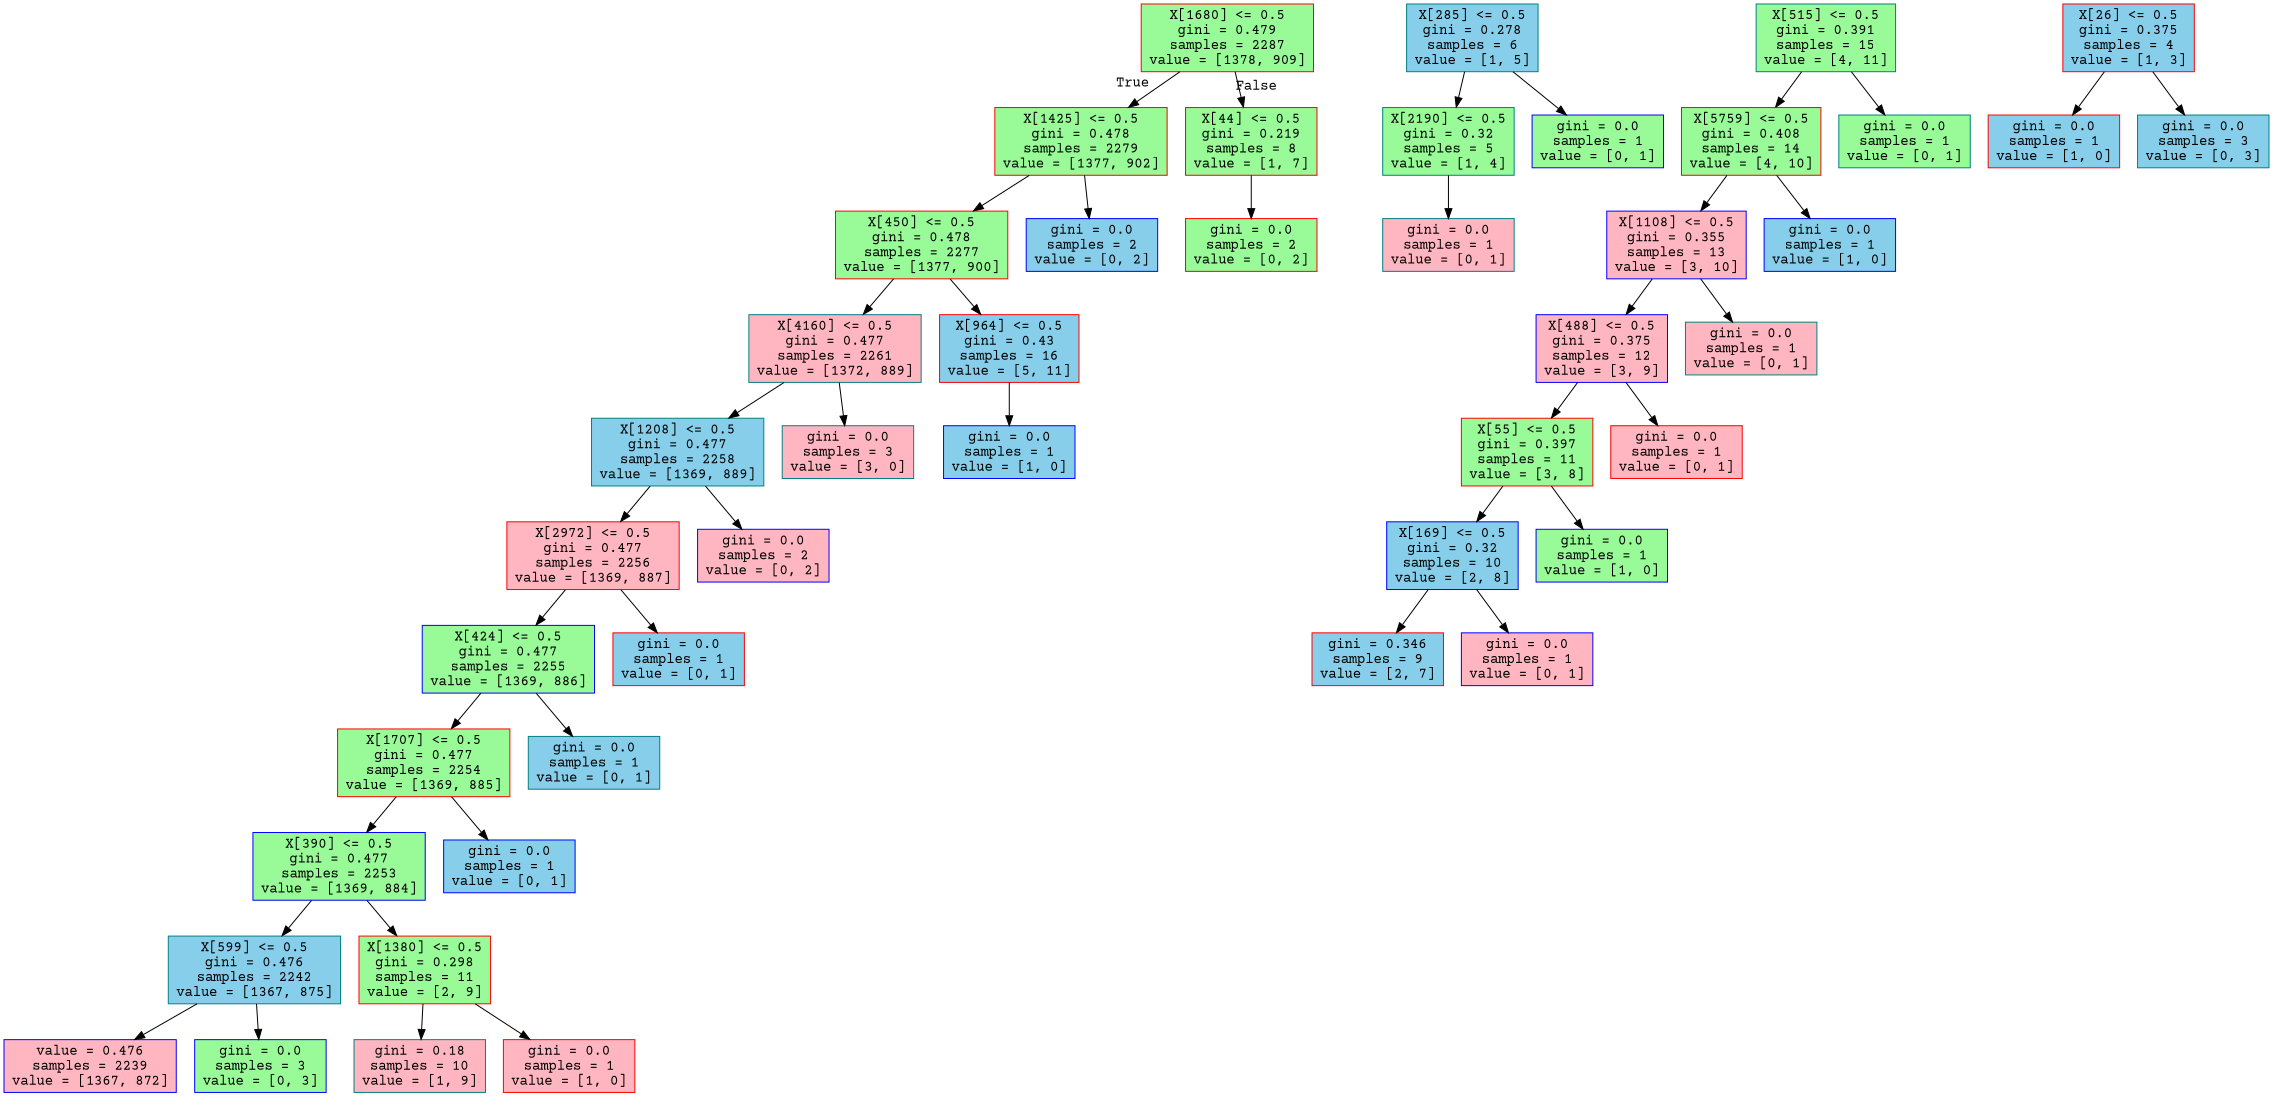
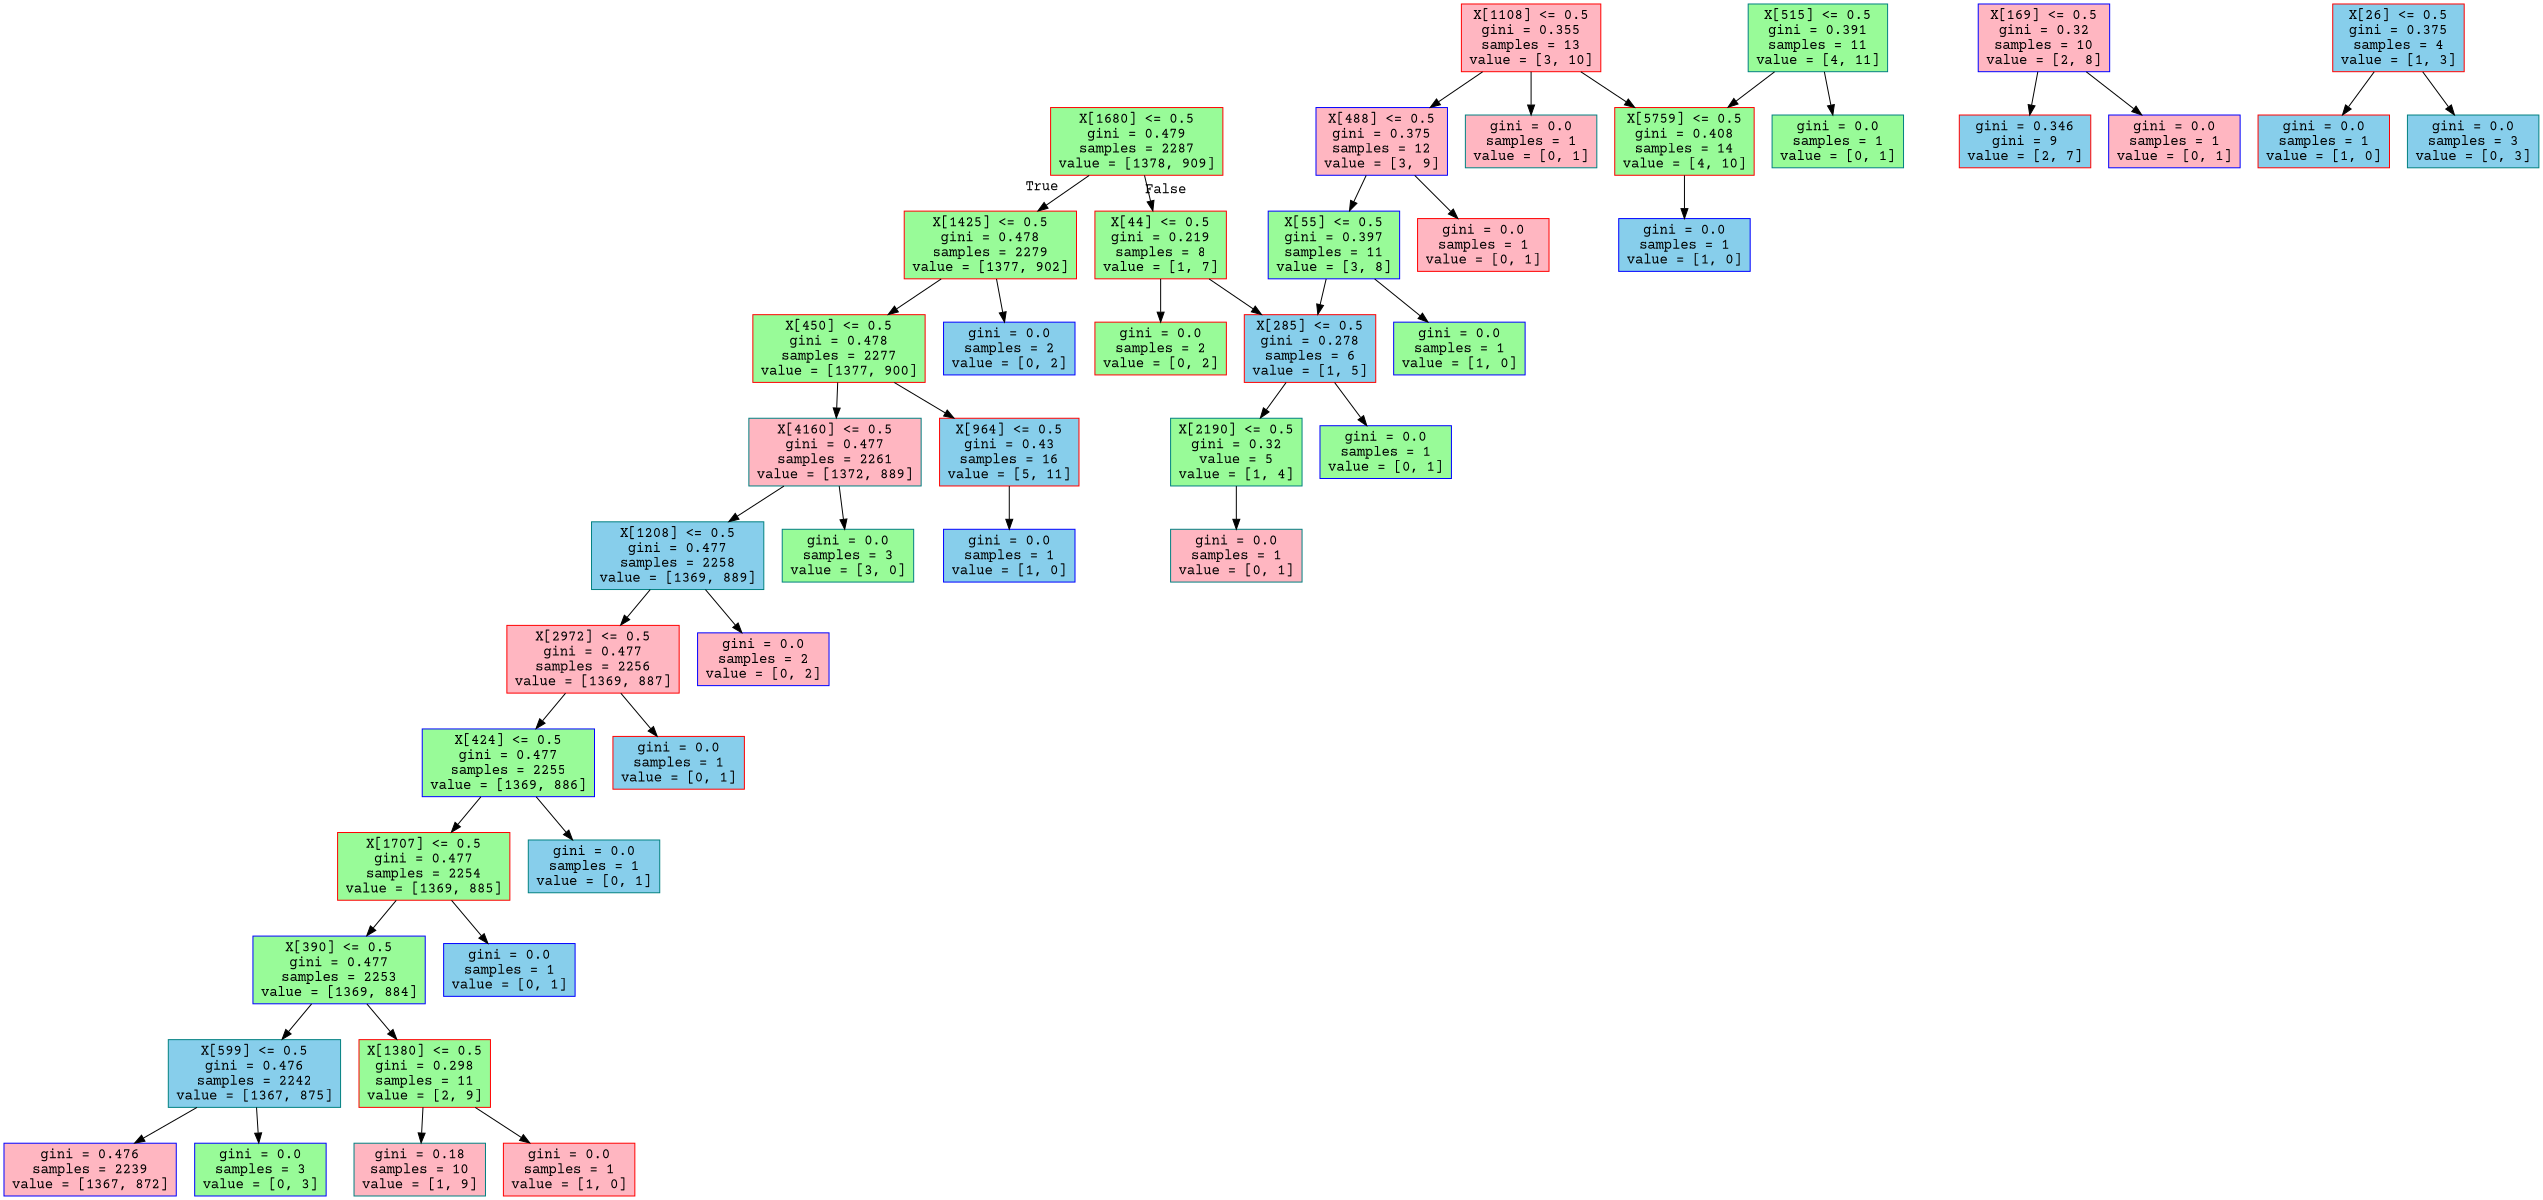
node "X[285] <= 0.5 gini = 0.278 samples = 6 value = [1, 5]": color teal -> red
node "X[515] <= 0.5 gini = 0.391 samples = 15 value = [4, 11]": label "X[515] <= 0.5 gini = 0.391 samples = 15 value = [4, 11]" -> "X[515] <= 0.5 gini = 0.391 samples = 11 value = [4, 11]"
node "X[2190] <= 0.5 gini = 0.32 samples = 5 value = [1, 4]": label "X[2190] <= 0.5 gini = 0.32 samples = 5 value = [1, 4]" -> "X[2190] <= 0.5 gini = 0.32 value = 5 value = [1, 4]"
edge "X[5759] <= 0.5 gini = 0.408 samples = 14 value = [4, 10]" -> "X[1108] <= 0.5 gini = 0.355 samples = 13 value = [3, 10]": reversed
node "X[1108] <= 0.5 gini = 0.355 samples = 13 value = [3, 10]": color blue -> red
edge "X[44] <= 0.5 gini = 0.219 samples = 8 value = [1, 7]" -> "X[285] <= 0.5 gini = 0.278 samples = 6 value = [1, 5]": added
node "gini = 0.0 samples = 3 value = [3, 0]": fillcolor lightpink -> palegreen
node "X[55] <= 0.5 gini = 0.397 samples = 11 value = [3, 8]": color red -> blue
edge "X[55] <= 0.5 gini = 0.397 samples = 11 value = [3, 8]" -> "X[169] <= 0.5 gini = 0.32 samples = 10 value = [2, 8]": now "X[55] <= 0.5 gini = 0.397 samples = 11 value = [3, 8]" -> "X[285] <= 0.5 gini = 0.278 samples = 6 value = [1, 5]"
node "X[169] <= 0.5 gini = 0.32 samples = 10 value = [2, 8]": fillcolor skyblue -> lightpink
node "gini = 0.346 samples = 9 value = [2, 7]": label "gini = 0.346 samples = 9 value = [2, 7]" -> "gini = 0.346 gini = 9 value = [2, 7]"
node "value = 0.476 samples = 2239 value = [1367, 872]": label "value = 0.476 samples = 2239 value = [1367, 872]" -> "gini = 0.476 samples = 2239 value = [1367, 872]"
